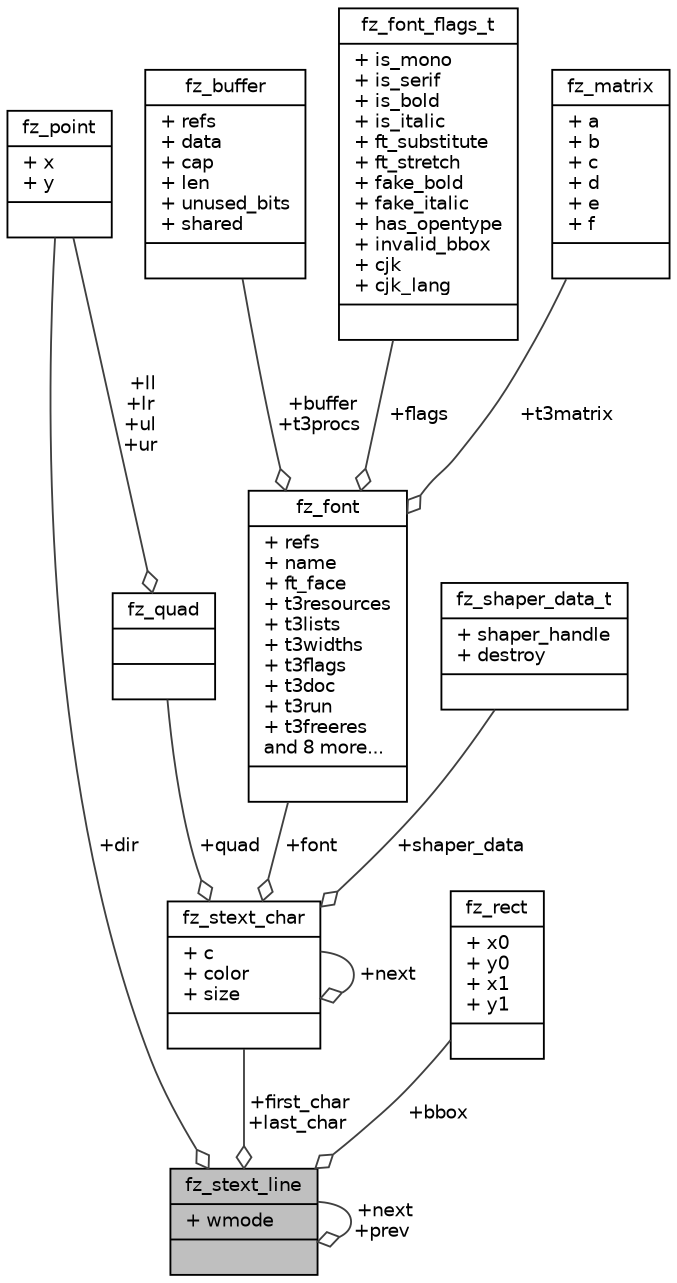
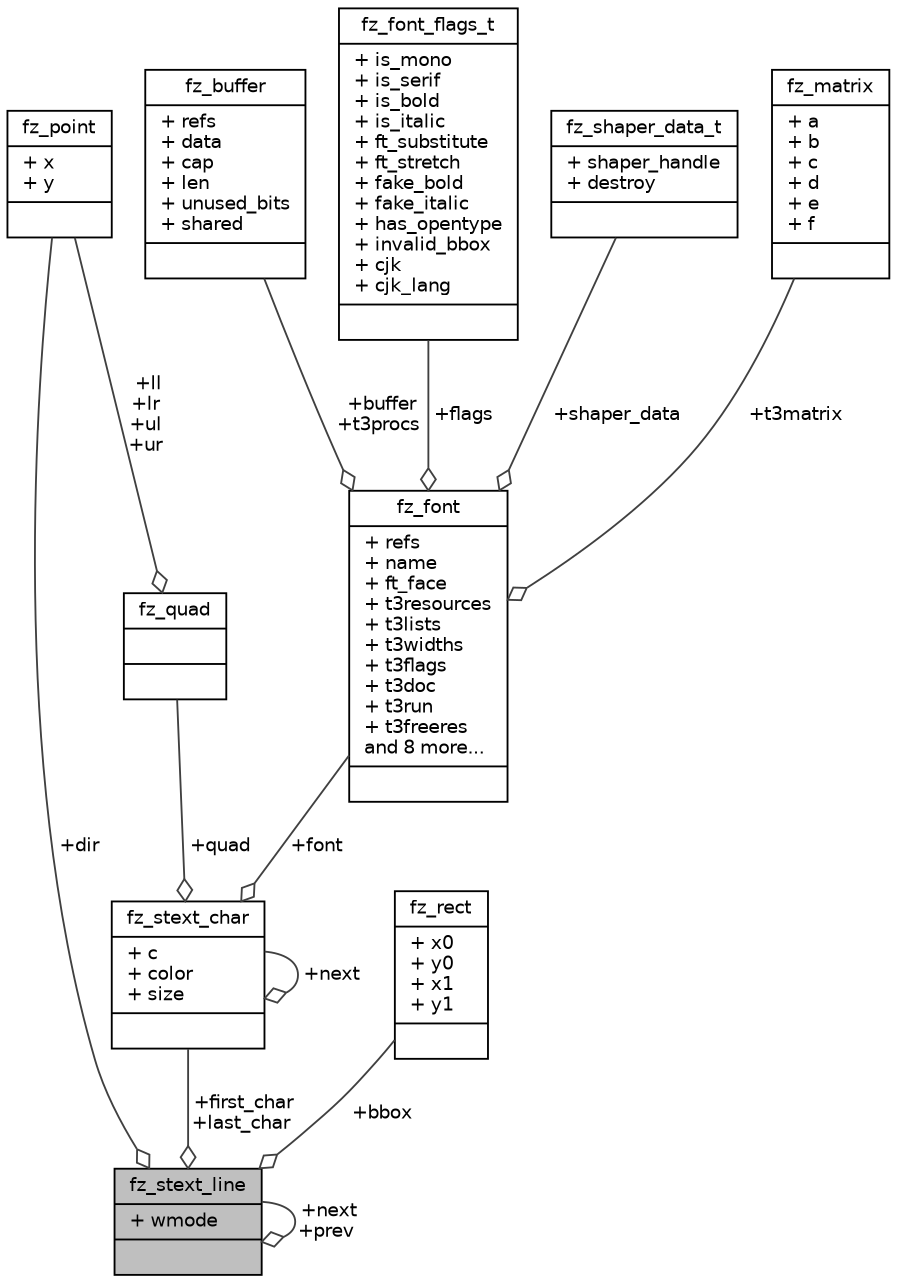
edge "fz_shaper_data_t" -> "fz_stext_char": now "fz_shaper_data_t" -> "fz_font"
